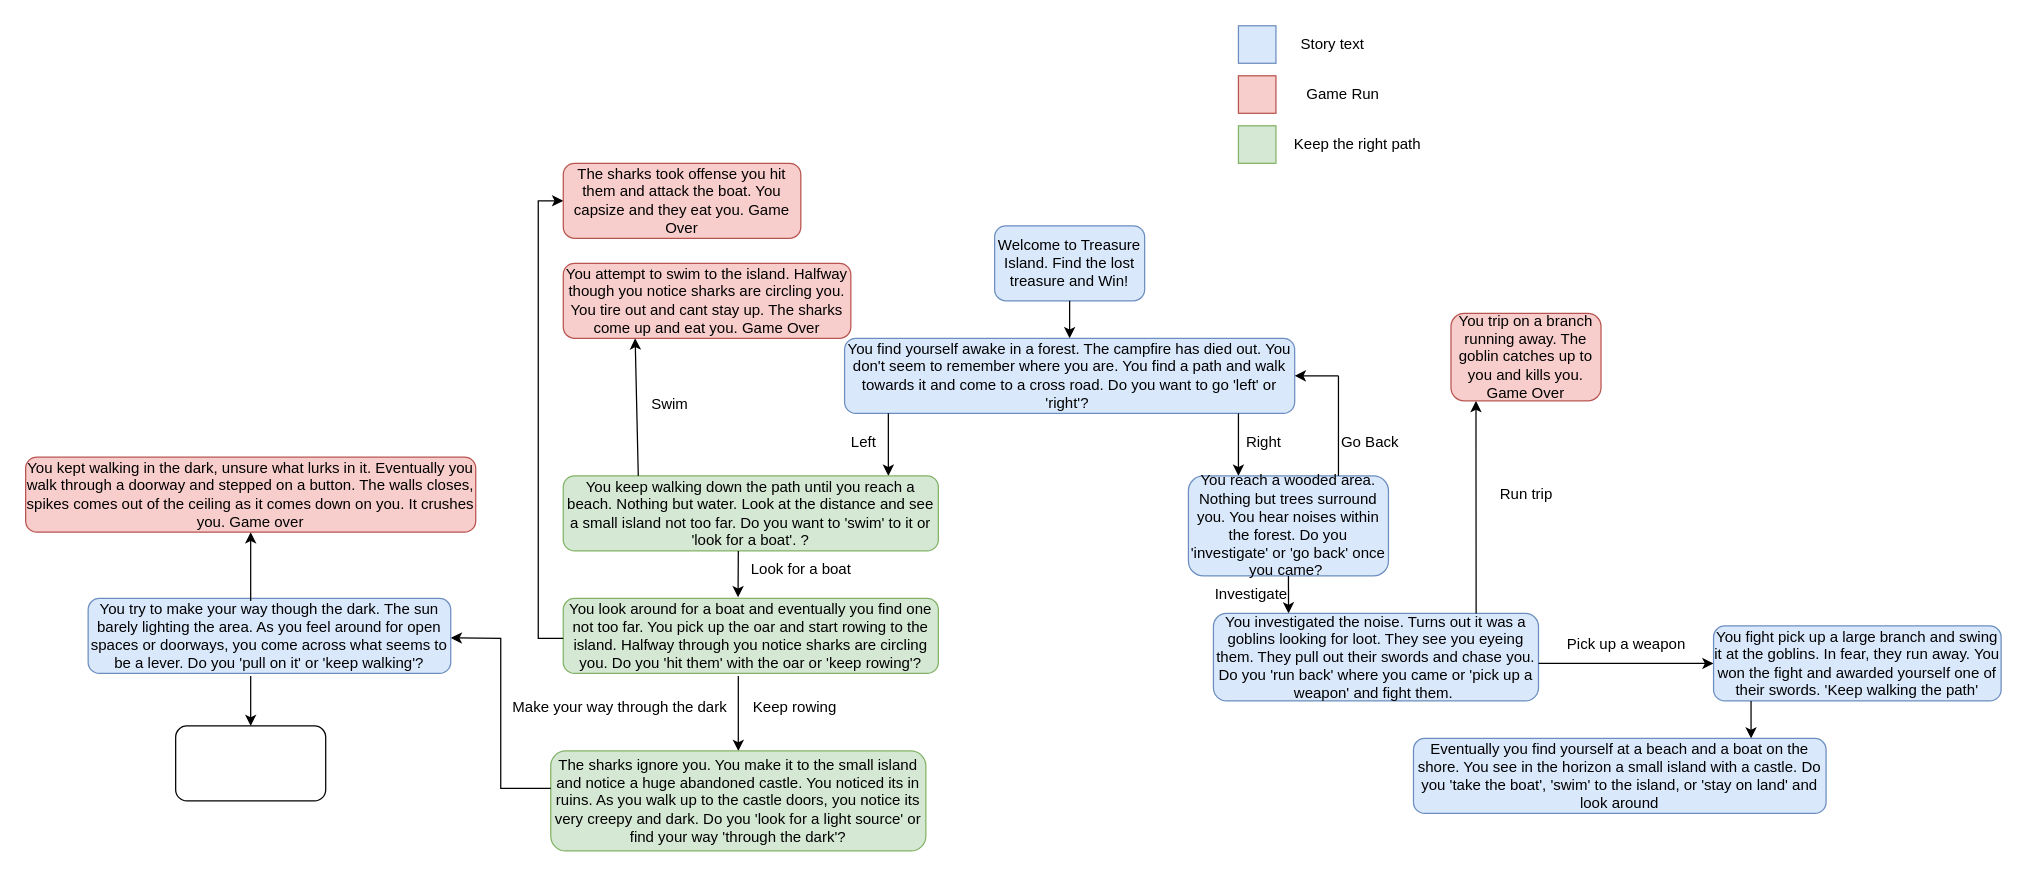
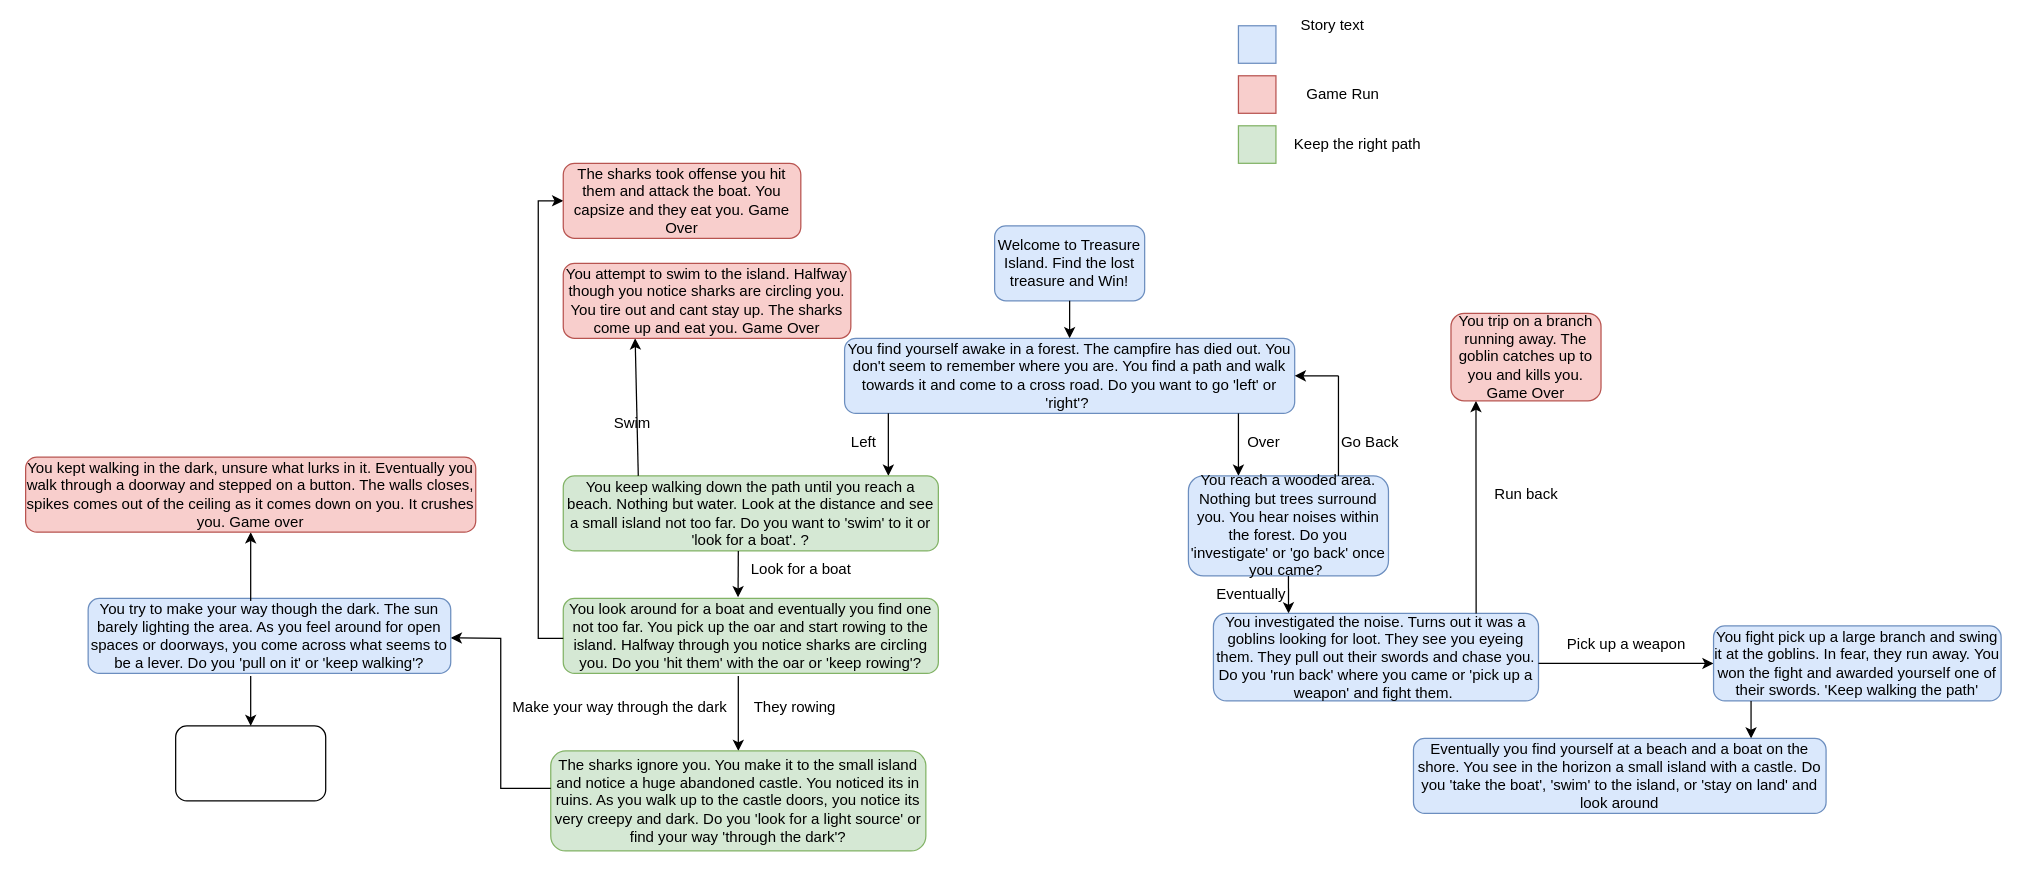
node "Story text": moved (1332, 44) -> (1332, 26)
node "Swim": moved (669, 404) -> (632, 423)
node "Right": label "Right" -> "Over"
node "Run trip": label "Run trip" -> "Run back"
node "Investigate": label "Investigate" -> "Eventually"
node "Keep rowing": label "Keep rowing" -> "They rowing"
